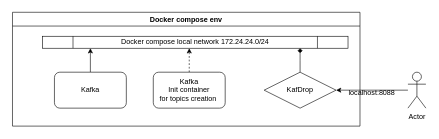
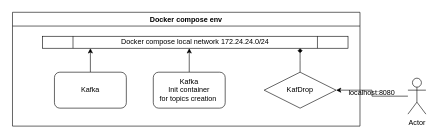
edge "Kafka Init container for topics creation" -> "Docker compose local network 172.24.24.0/24": style dashed -> solid
node "Actor": moved (417, 90) -> (417, 96)
node "localhost:8088": label "localhost:8088" -> "localhost:8080"
